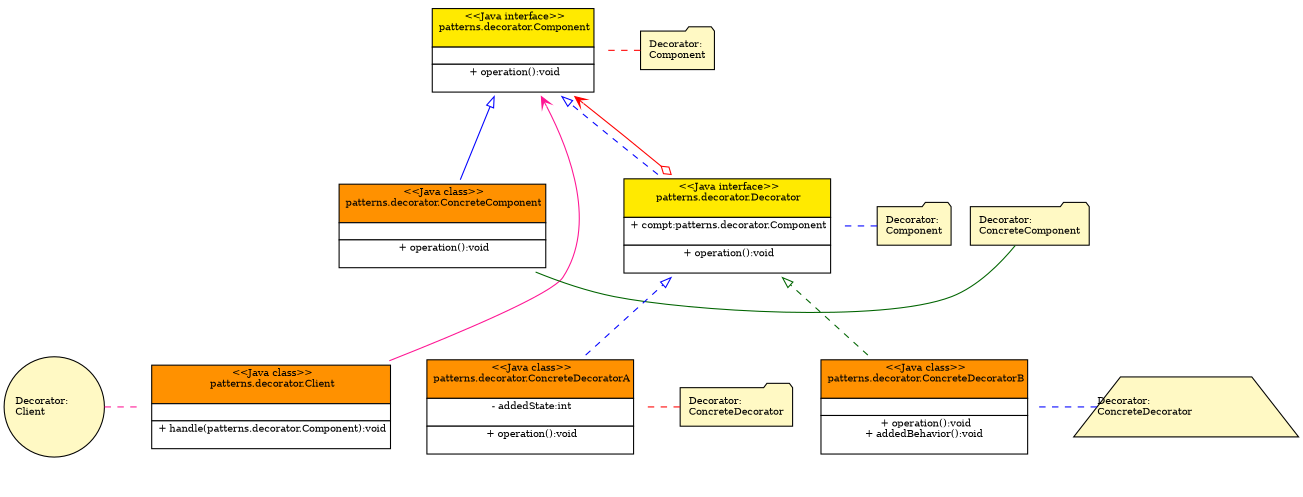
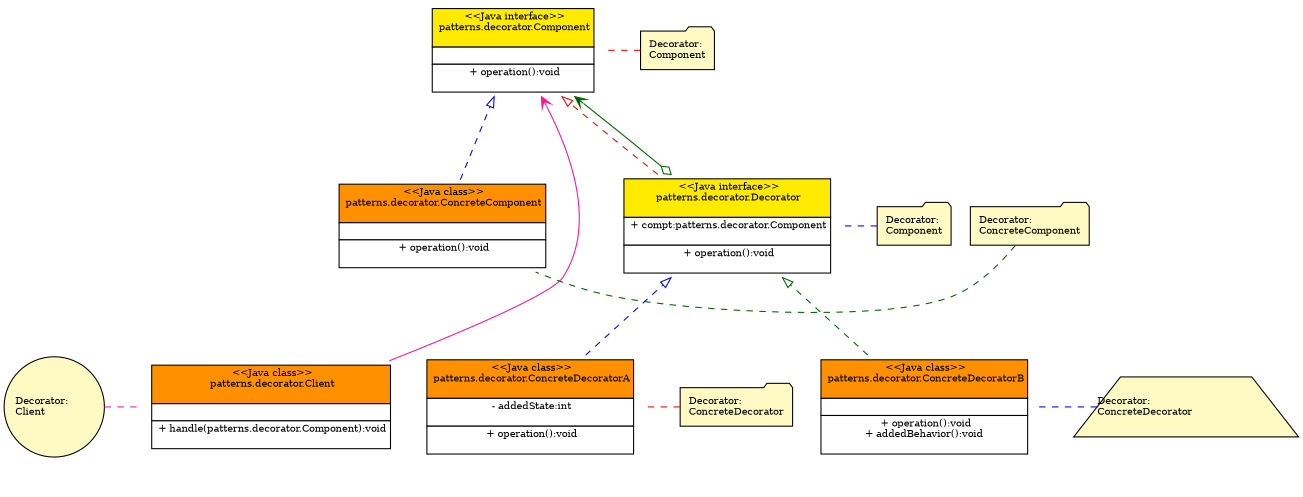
edge "patterns.decorator.Component" -- "patterns.decorator.Decorator": color red -> darkgreen
edge "patterns.decorator.Decorator" -> "patterns.decorator.Component": color blue -> red
edge "patterns.decorator.ConcreteComponent" -> "patterns.decorator.Component": style solid -> dashed
edge "patterns.decorator.ConcreteComponent" -- "Decorator: ConcreteComponent": style solid -> dashed
